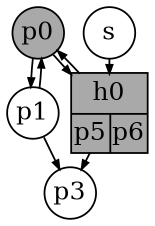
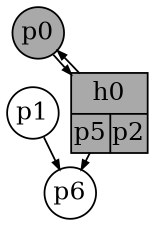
node "s": removed
edge "p0" -> "p1": removed
edge "p1" -> "p0": removed
node "h0": text "p6" -> "p2"
node "p3": label "p3" -> "p6"
